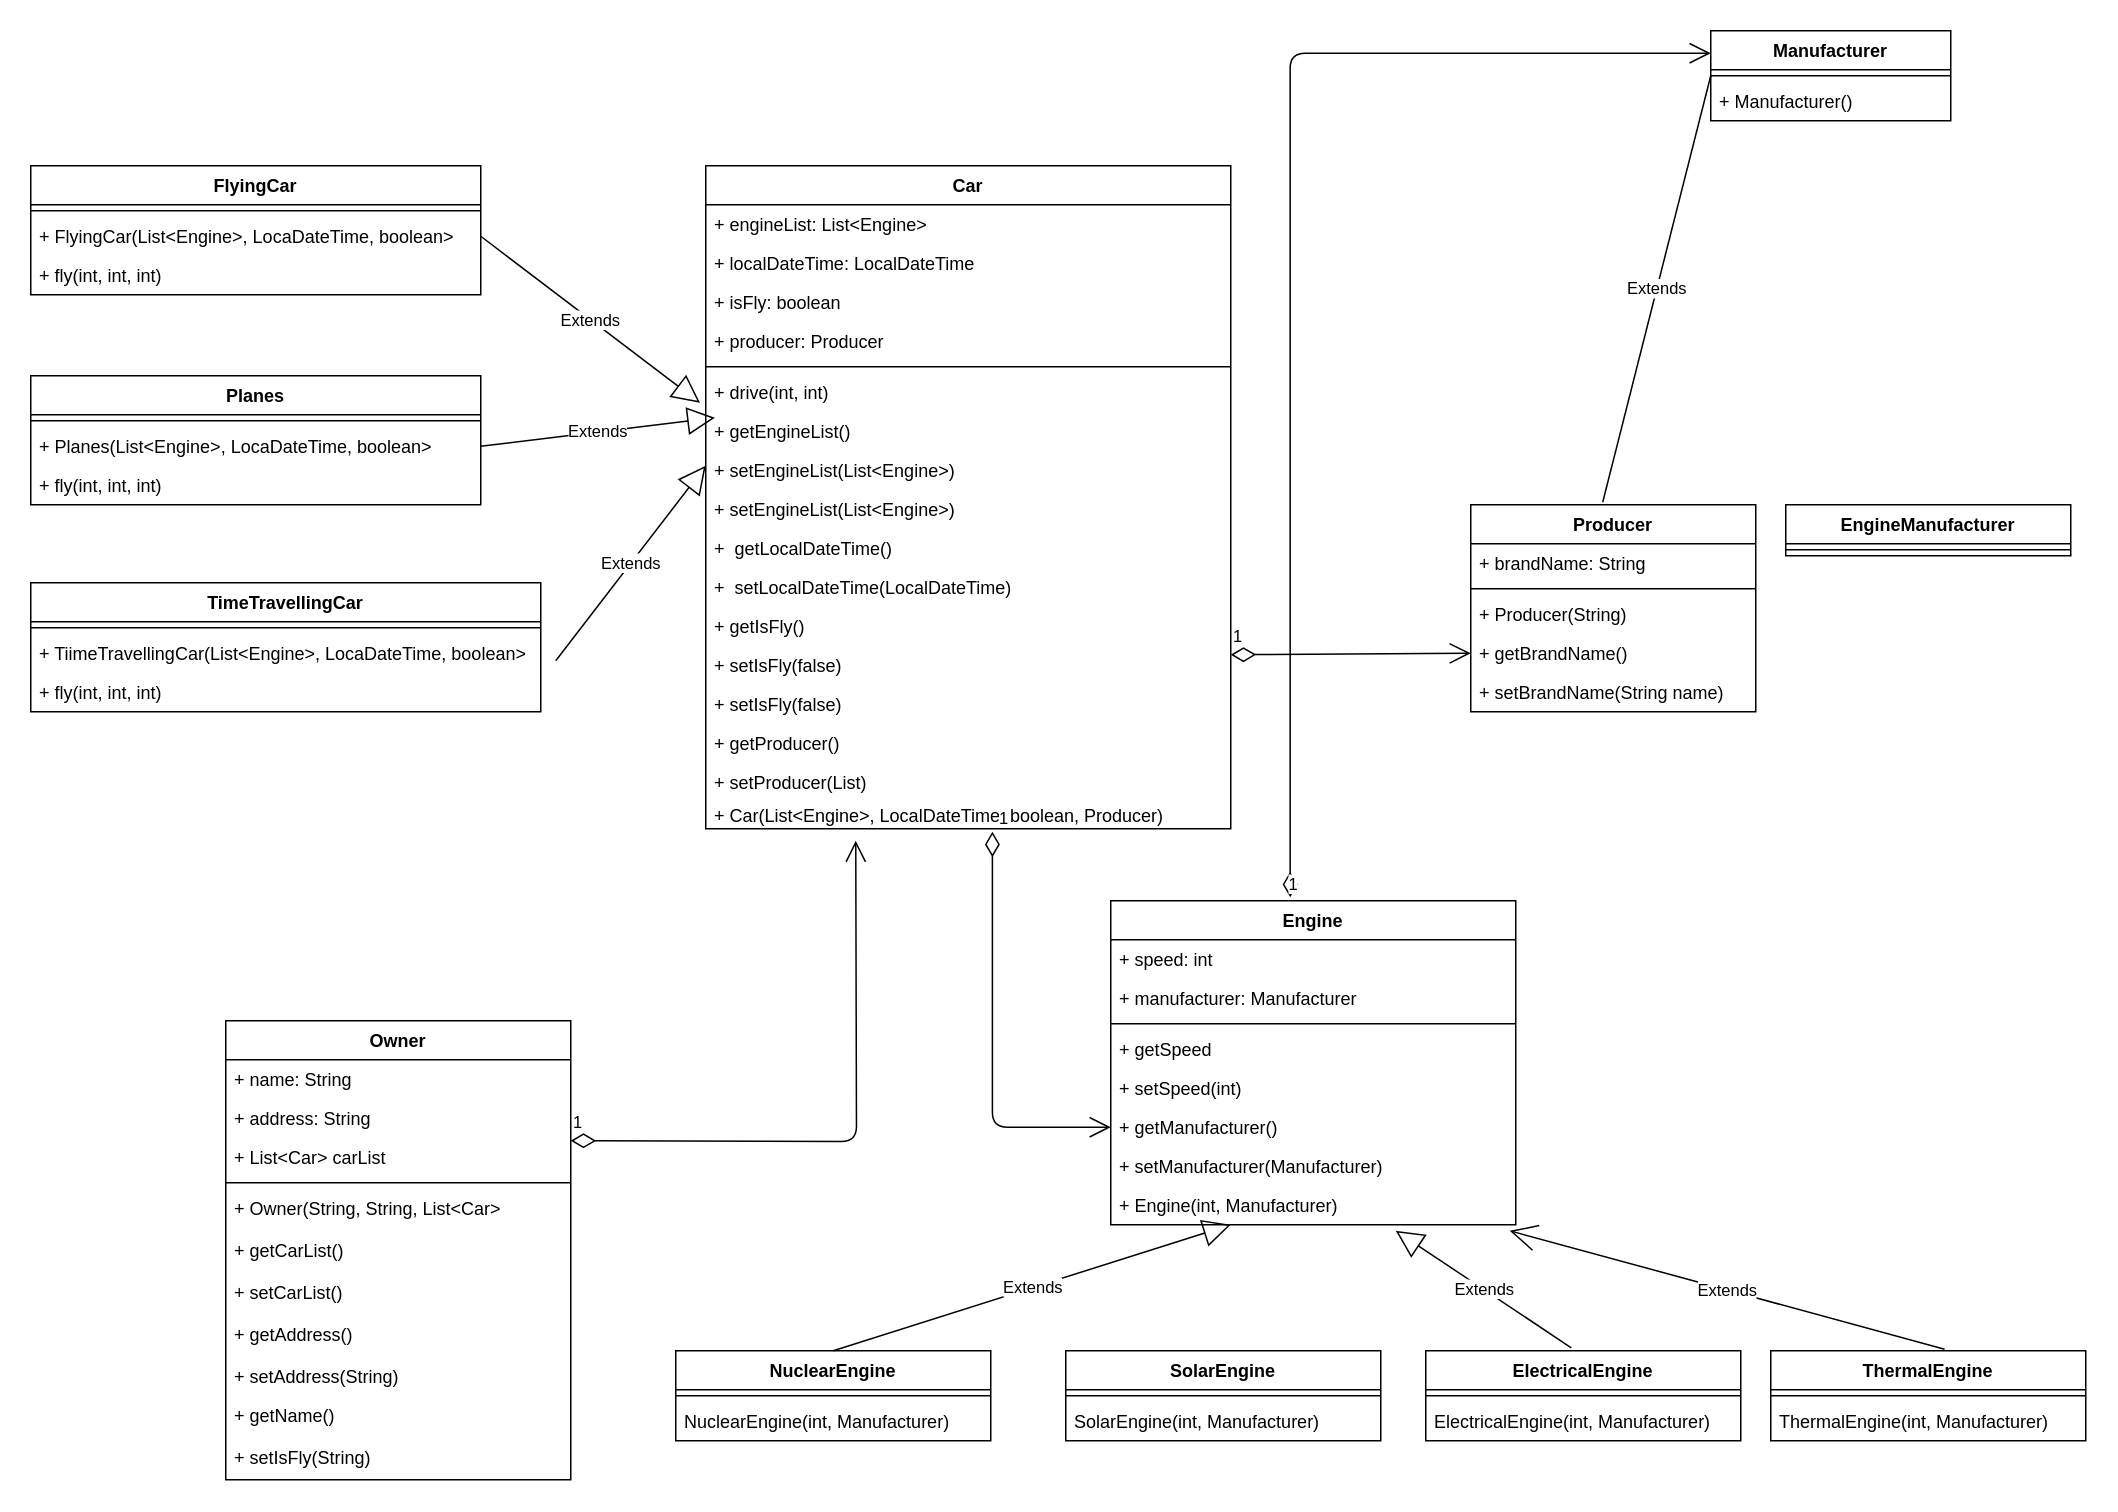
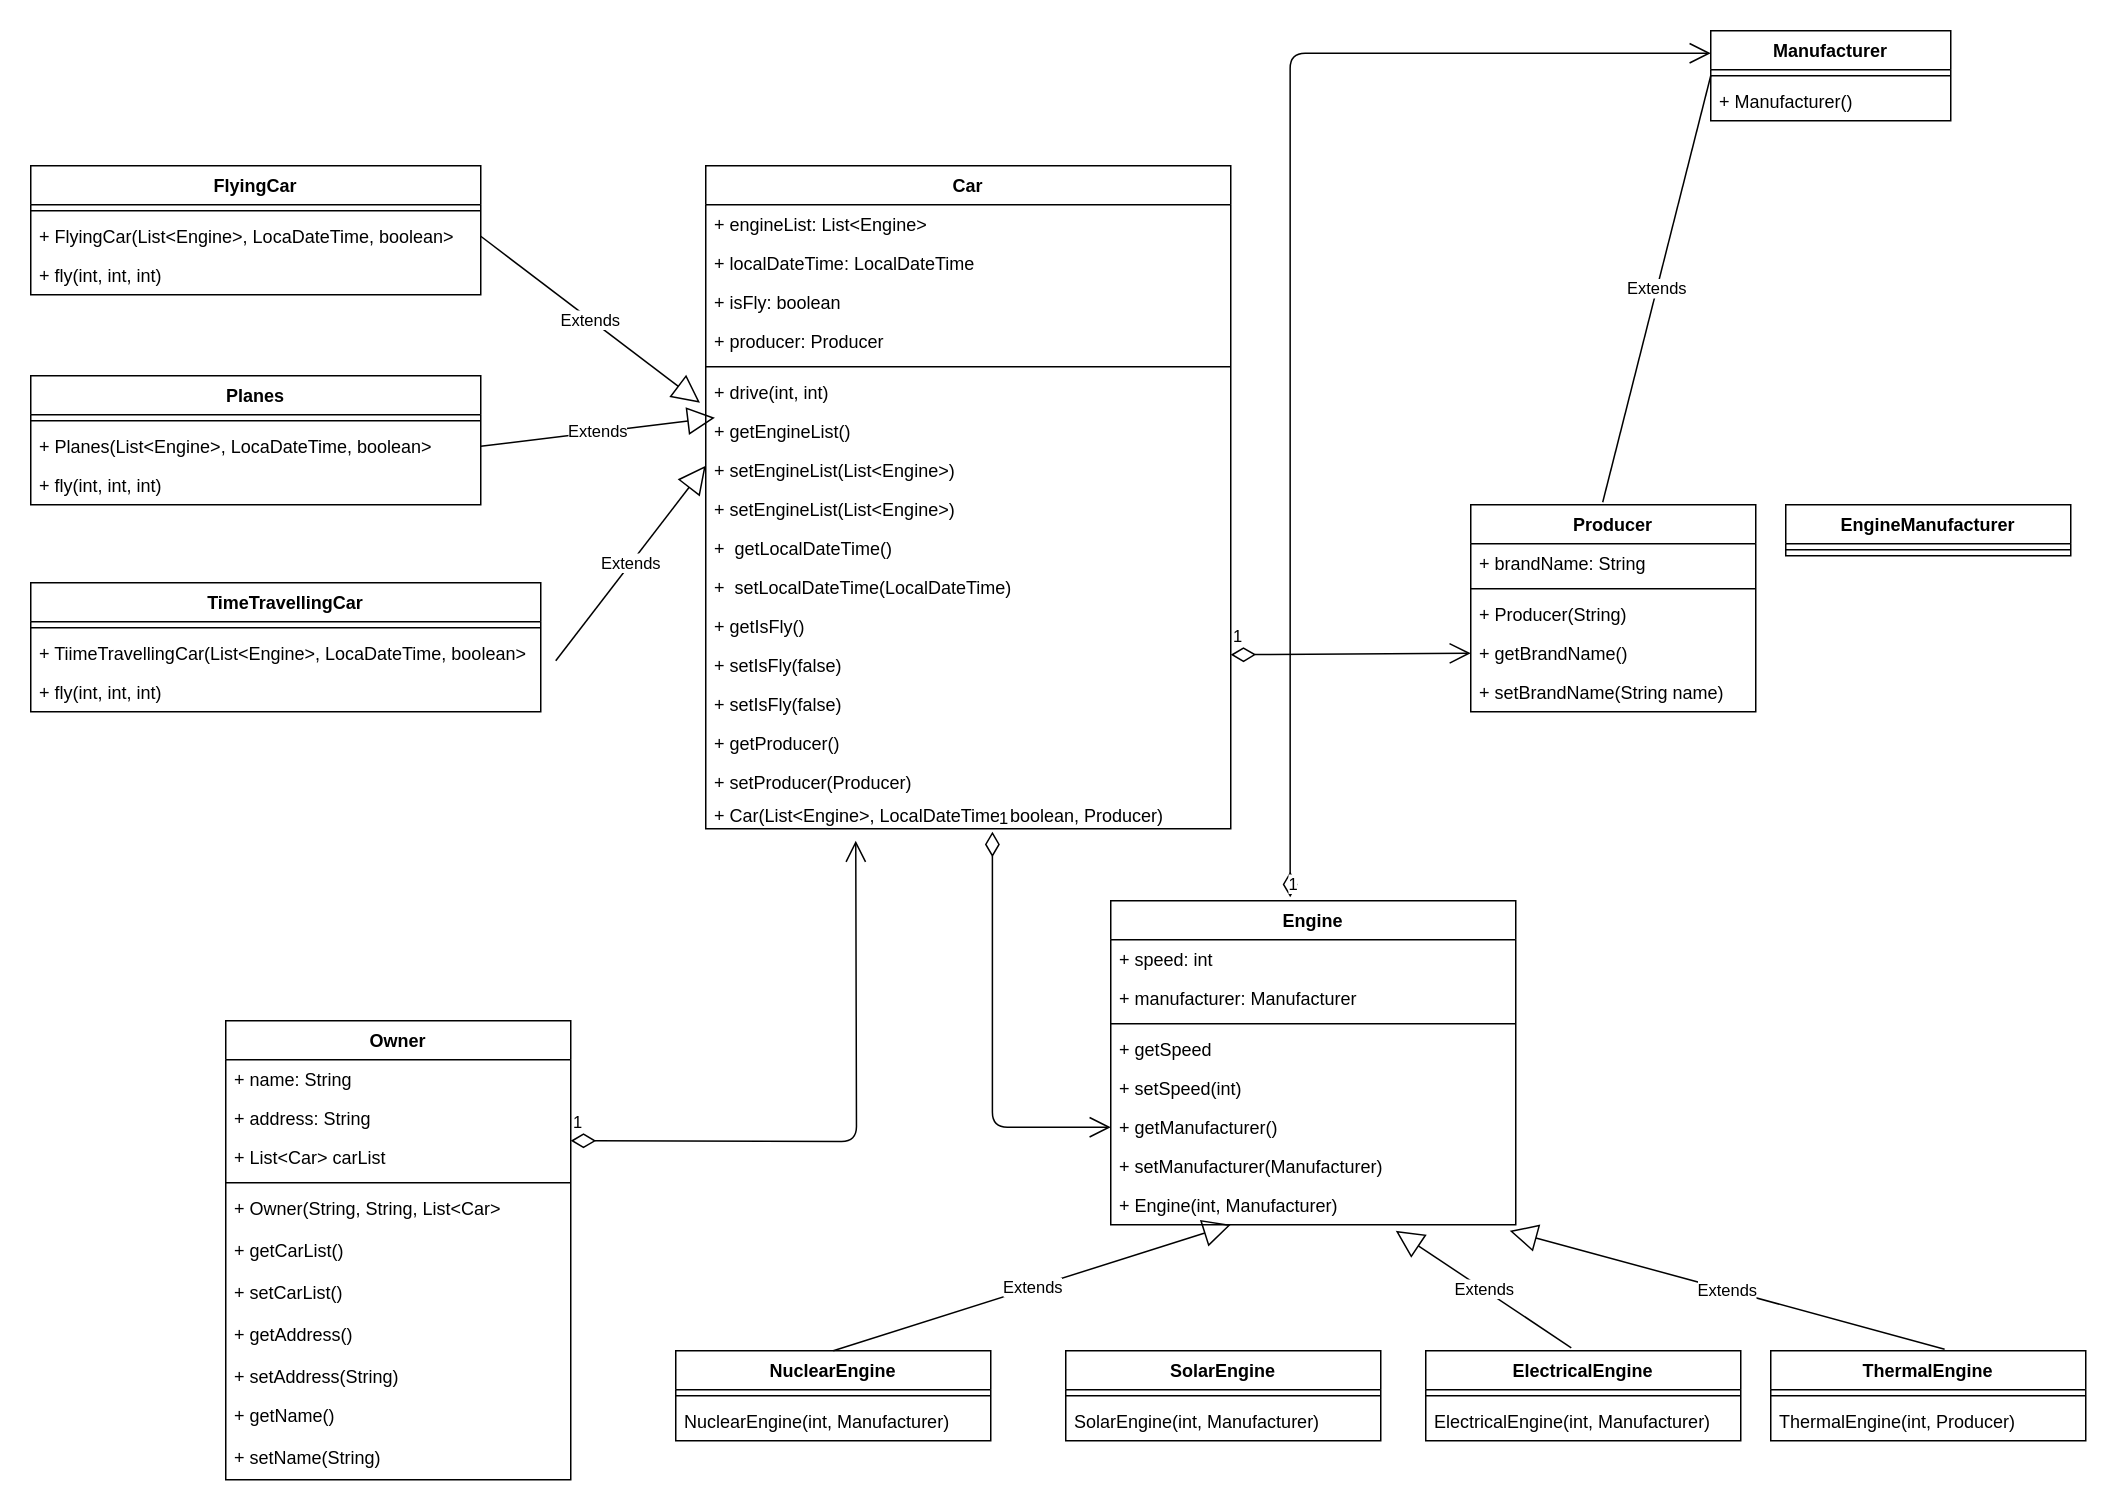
node "+ setProducer(List)": label "+ setProducer(List)" -> "+ setProducer(Producer)"
edge "ThermalEngine" -> "+ Engine(int, Manufacturer)": arrowhead open -> block
node "ThermalEngine(int, Manufacturer)": label "ThermalEngine(int, Manufacturer)" -> "ThermalEngine(int, Producer)"
node "+ setIsFly(String)": label "+ setIsFly(String)" -> "+ setName(String)"
